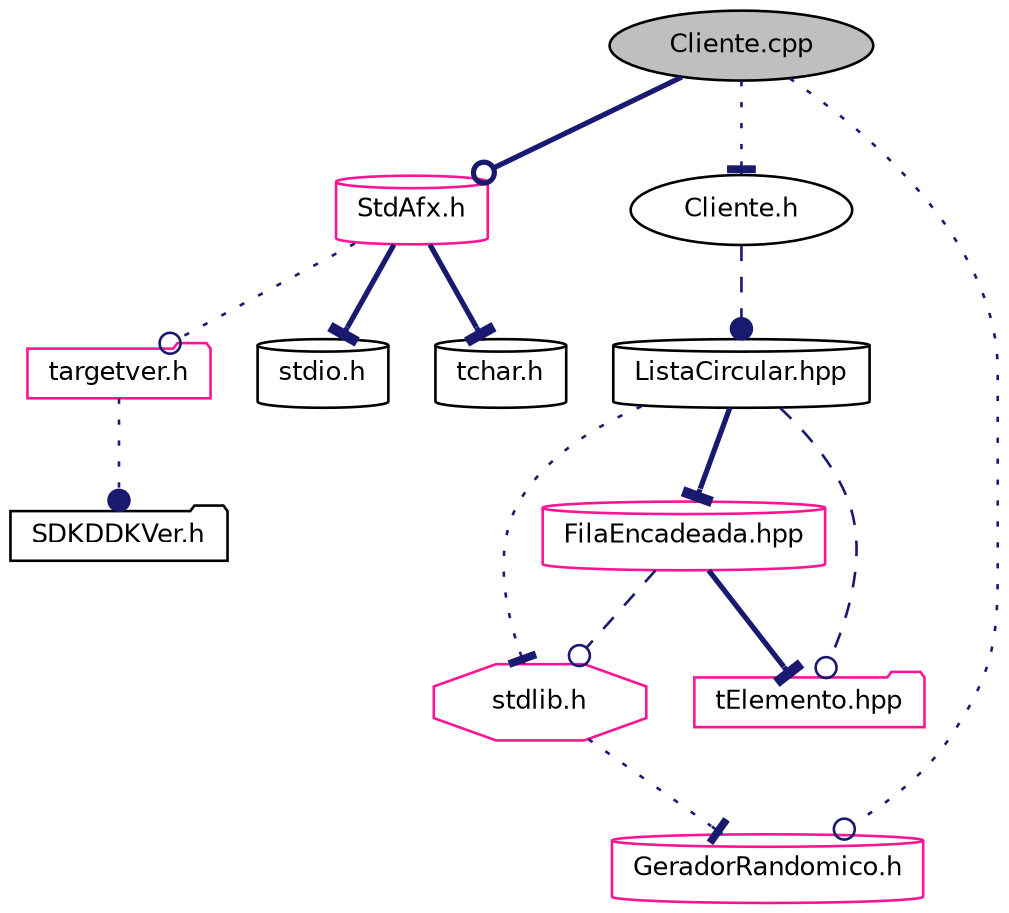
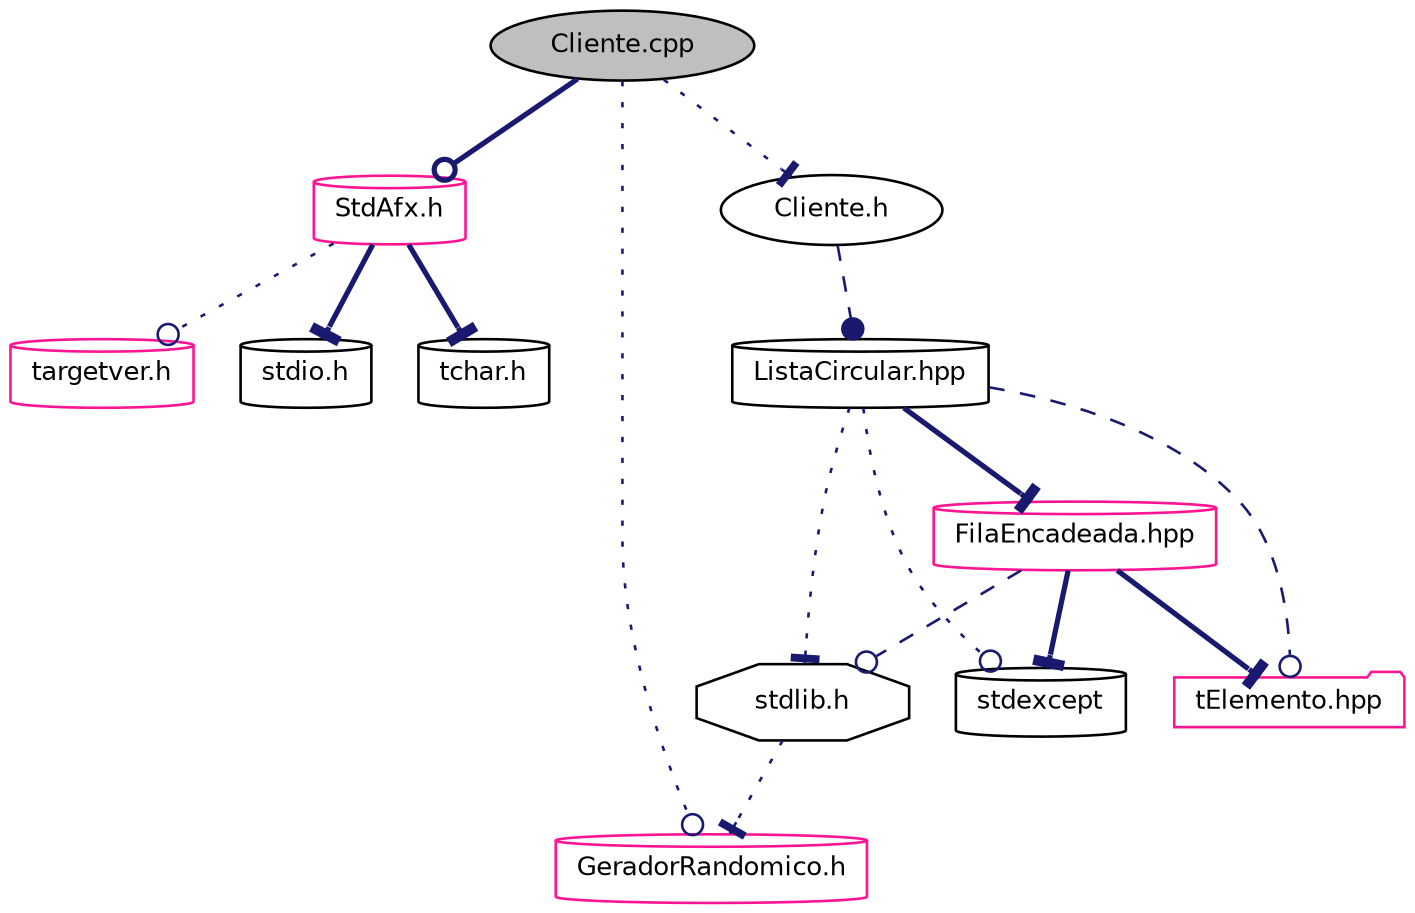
node "targetver.h": shape folder -> cylinder
node "SDKDDKVer.h": removed
node "stdlib.h": color deeppink -> black
node "stdexcept": added
